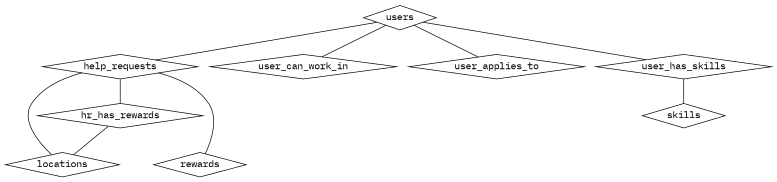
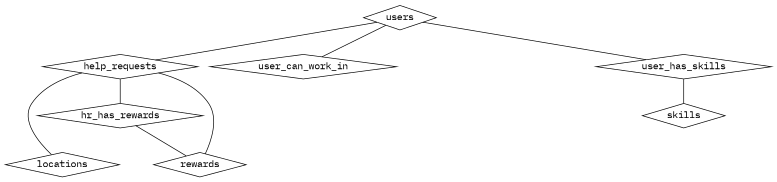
node "user_applies_to": removed
edge "hr_has_rewards" -- "locations": now "hr_has_rewards" -- "rewards"
